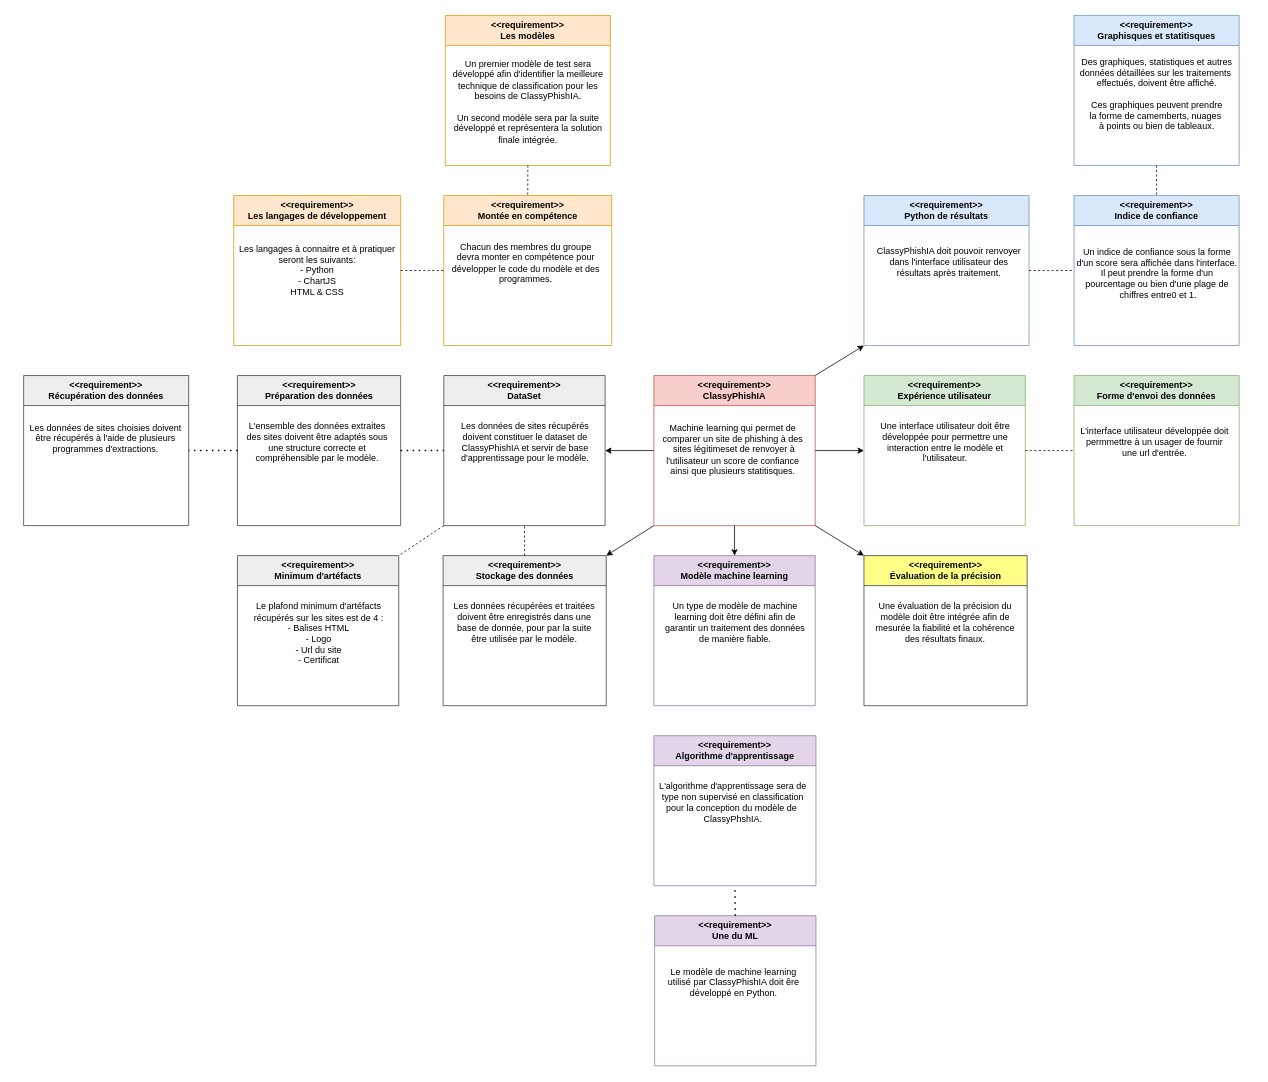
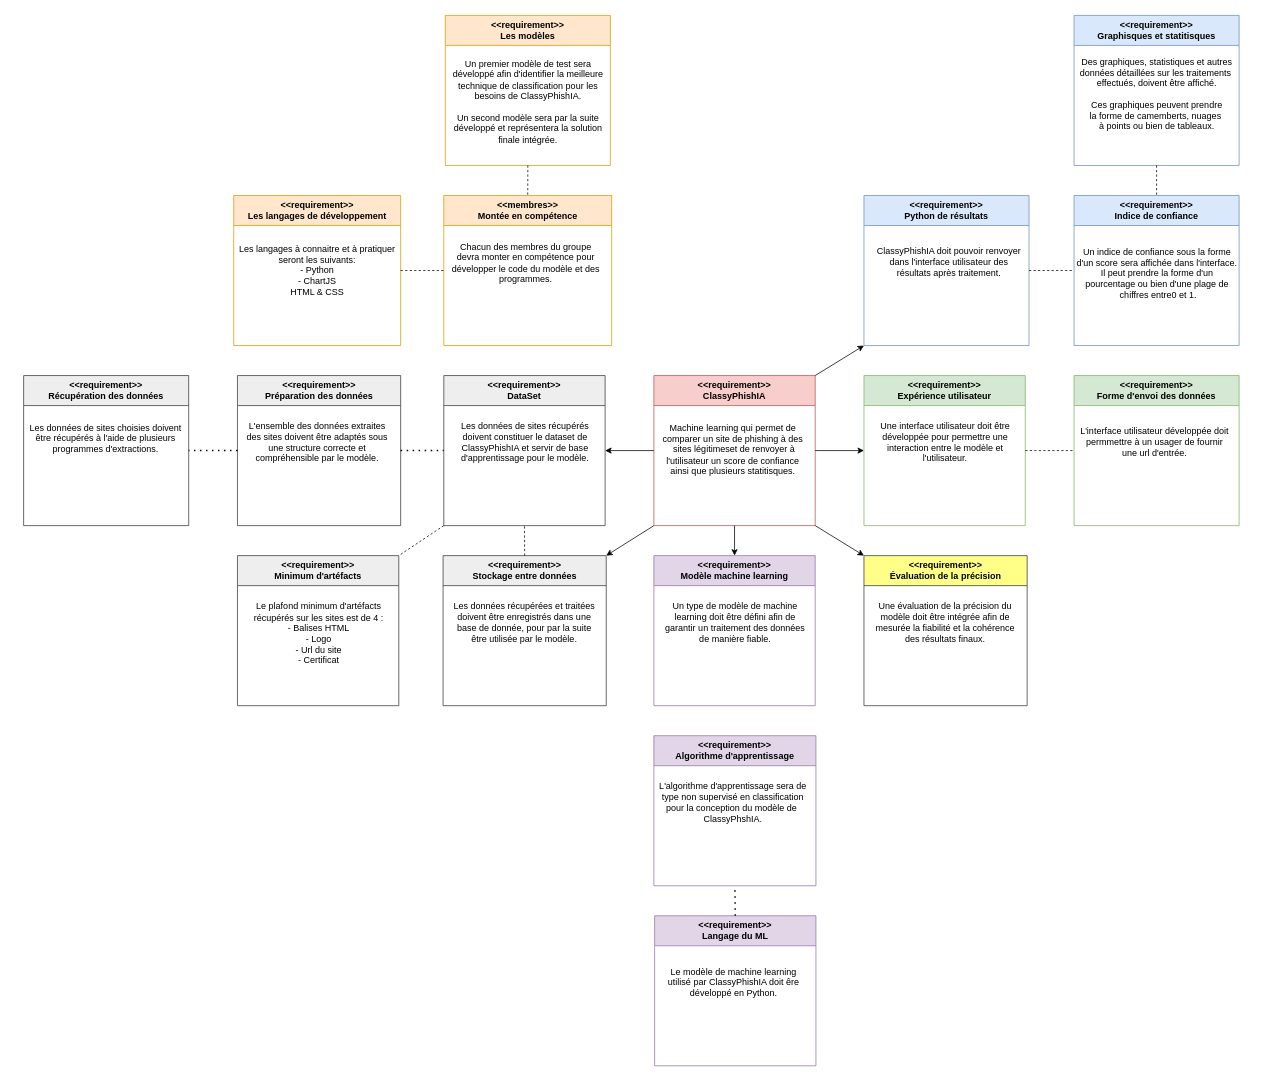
node "<<requirement>> Montée en compétence": label "<<requirement>> Montée en compétence" -> "<<membres>> Montée en compétence"
node "<<requirement>> Stockage des données": label "<<requirement>> Stockage des données" -> "<<requirement>> Stockage entre données"
node "<<requirement>> Une du ML": label "<<requirement>> Une du ML" -> "<<requirement>> Langage du ML"
